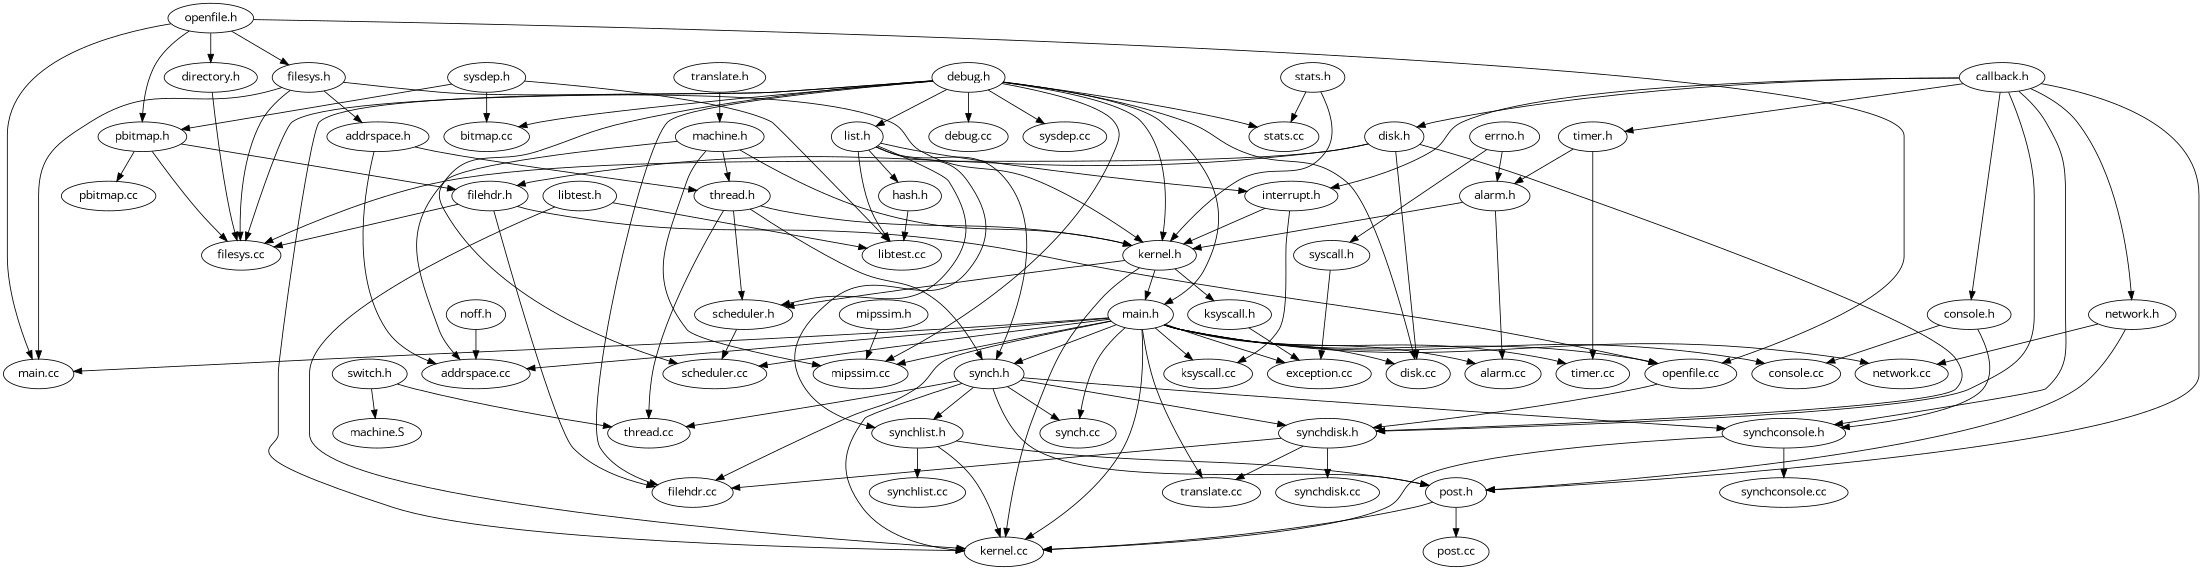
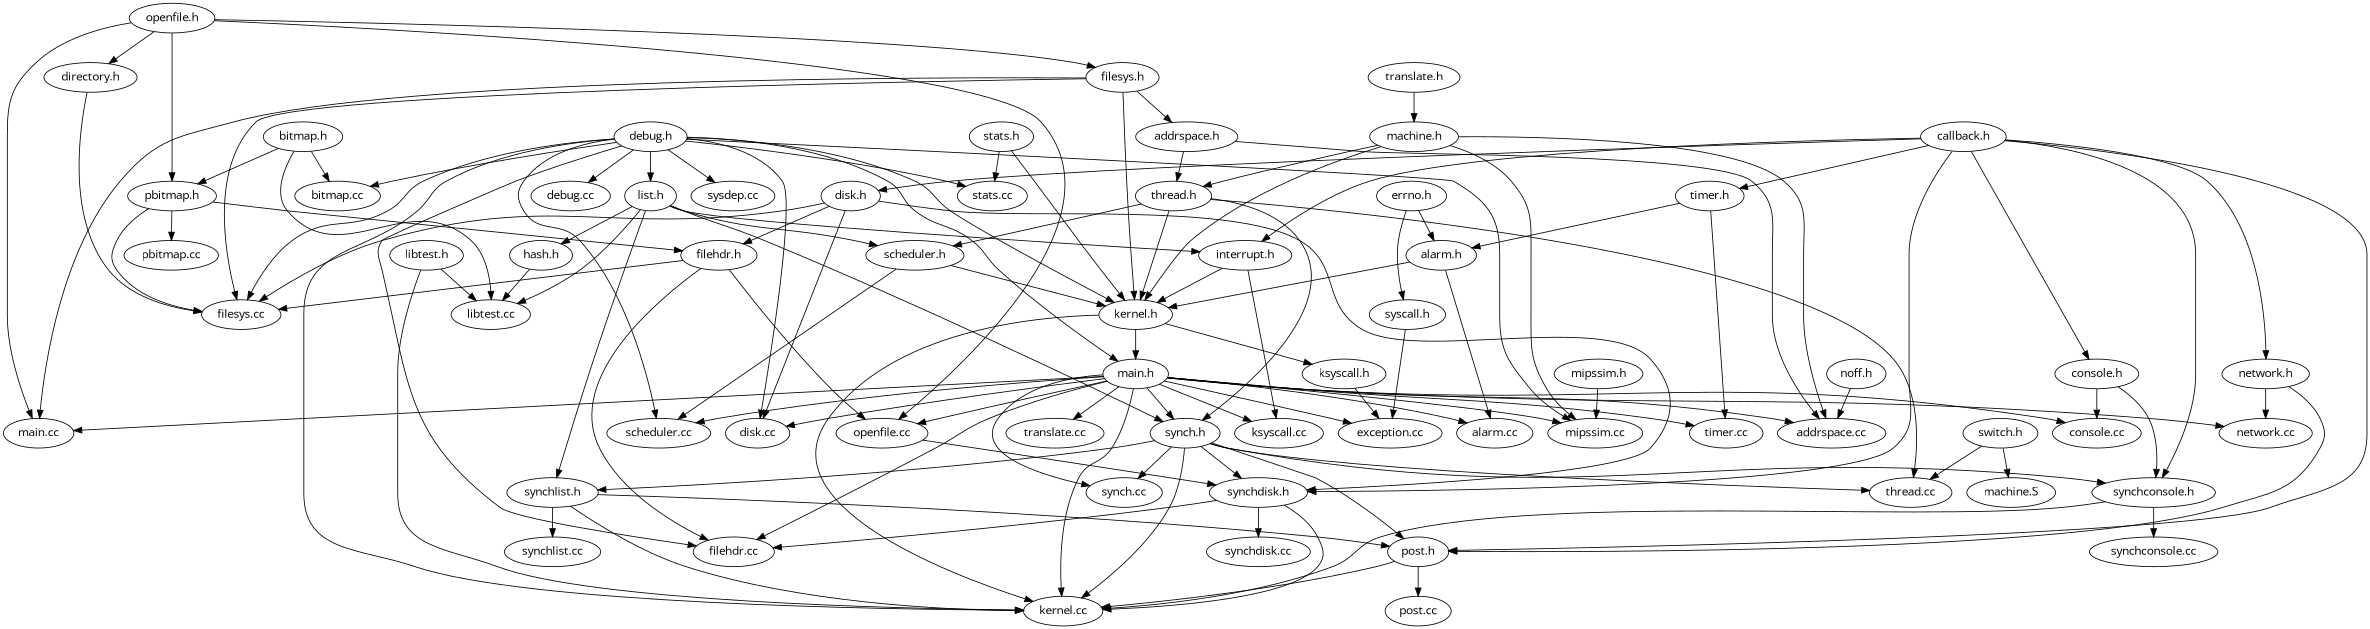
node "sysdep.h": label "sysdep.h" -> "bitmap.h"
edge "kernel.h" -> "scheduler.h": reversed
edge "synchdisk.h" -> "translate.cc": now "synchdisk.h" -> "kernel.cc"
